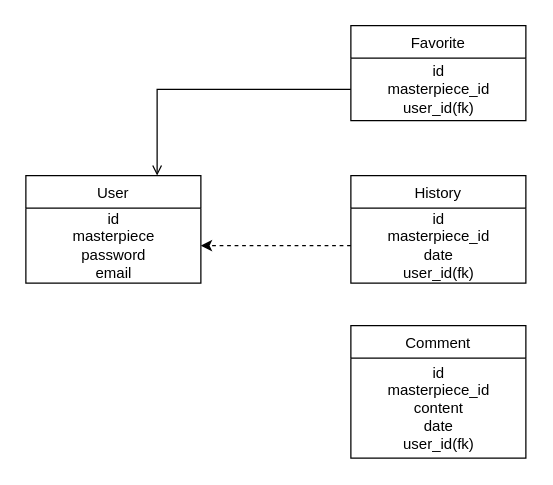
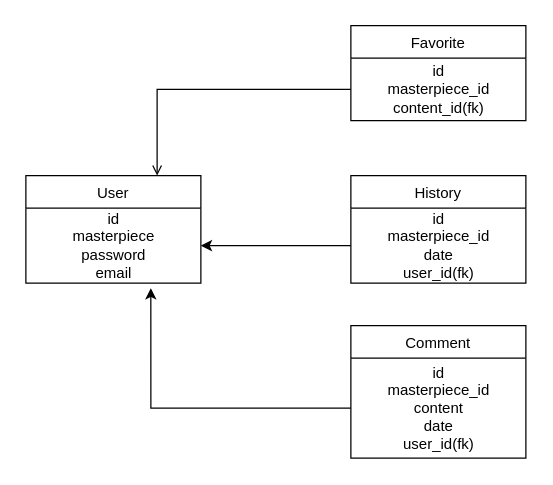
node "id masterpiece_id user_id(fk)": label "id masterpiece_id user_id(fk)" -> "id masterpiece_id content_id(fk)"
edge "id masterpiece_id date user_id(fk)" -> "id masterpiece password email": style dashed -> solid
edge "id masterpiece_id content date user_id(fk)" -> "id masterpiece password email": added
